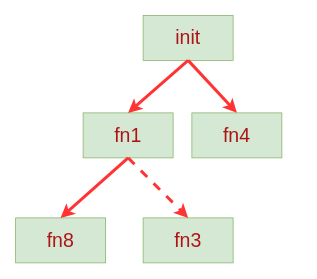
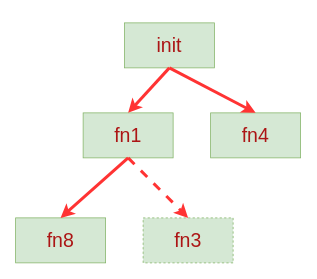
node "init": moved (188, 38) -> (169, 45)
node "fn4": moved (237, 135) -> (255, 135)
node "fn3": style solid -> dashed
